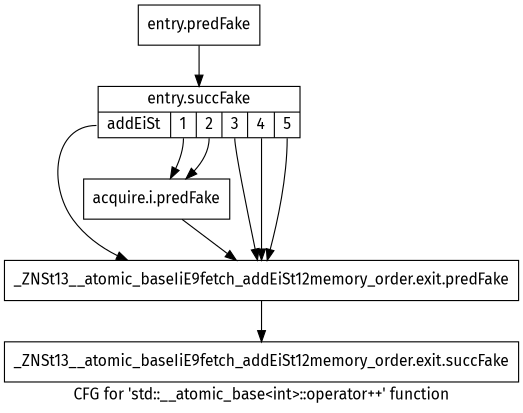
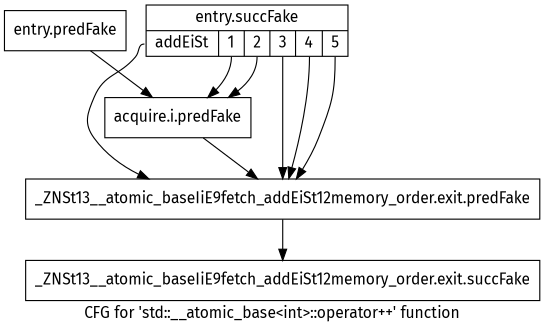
edge "entry.predFake" -> "entry.succFake": now "entry.predFake" -> "acquire.i.predFake"
